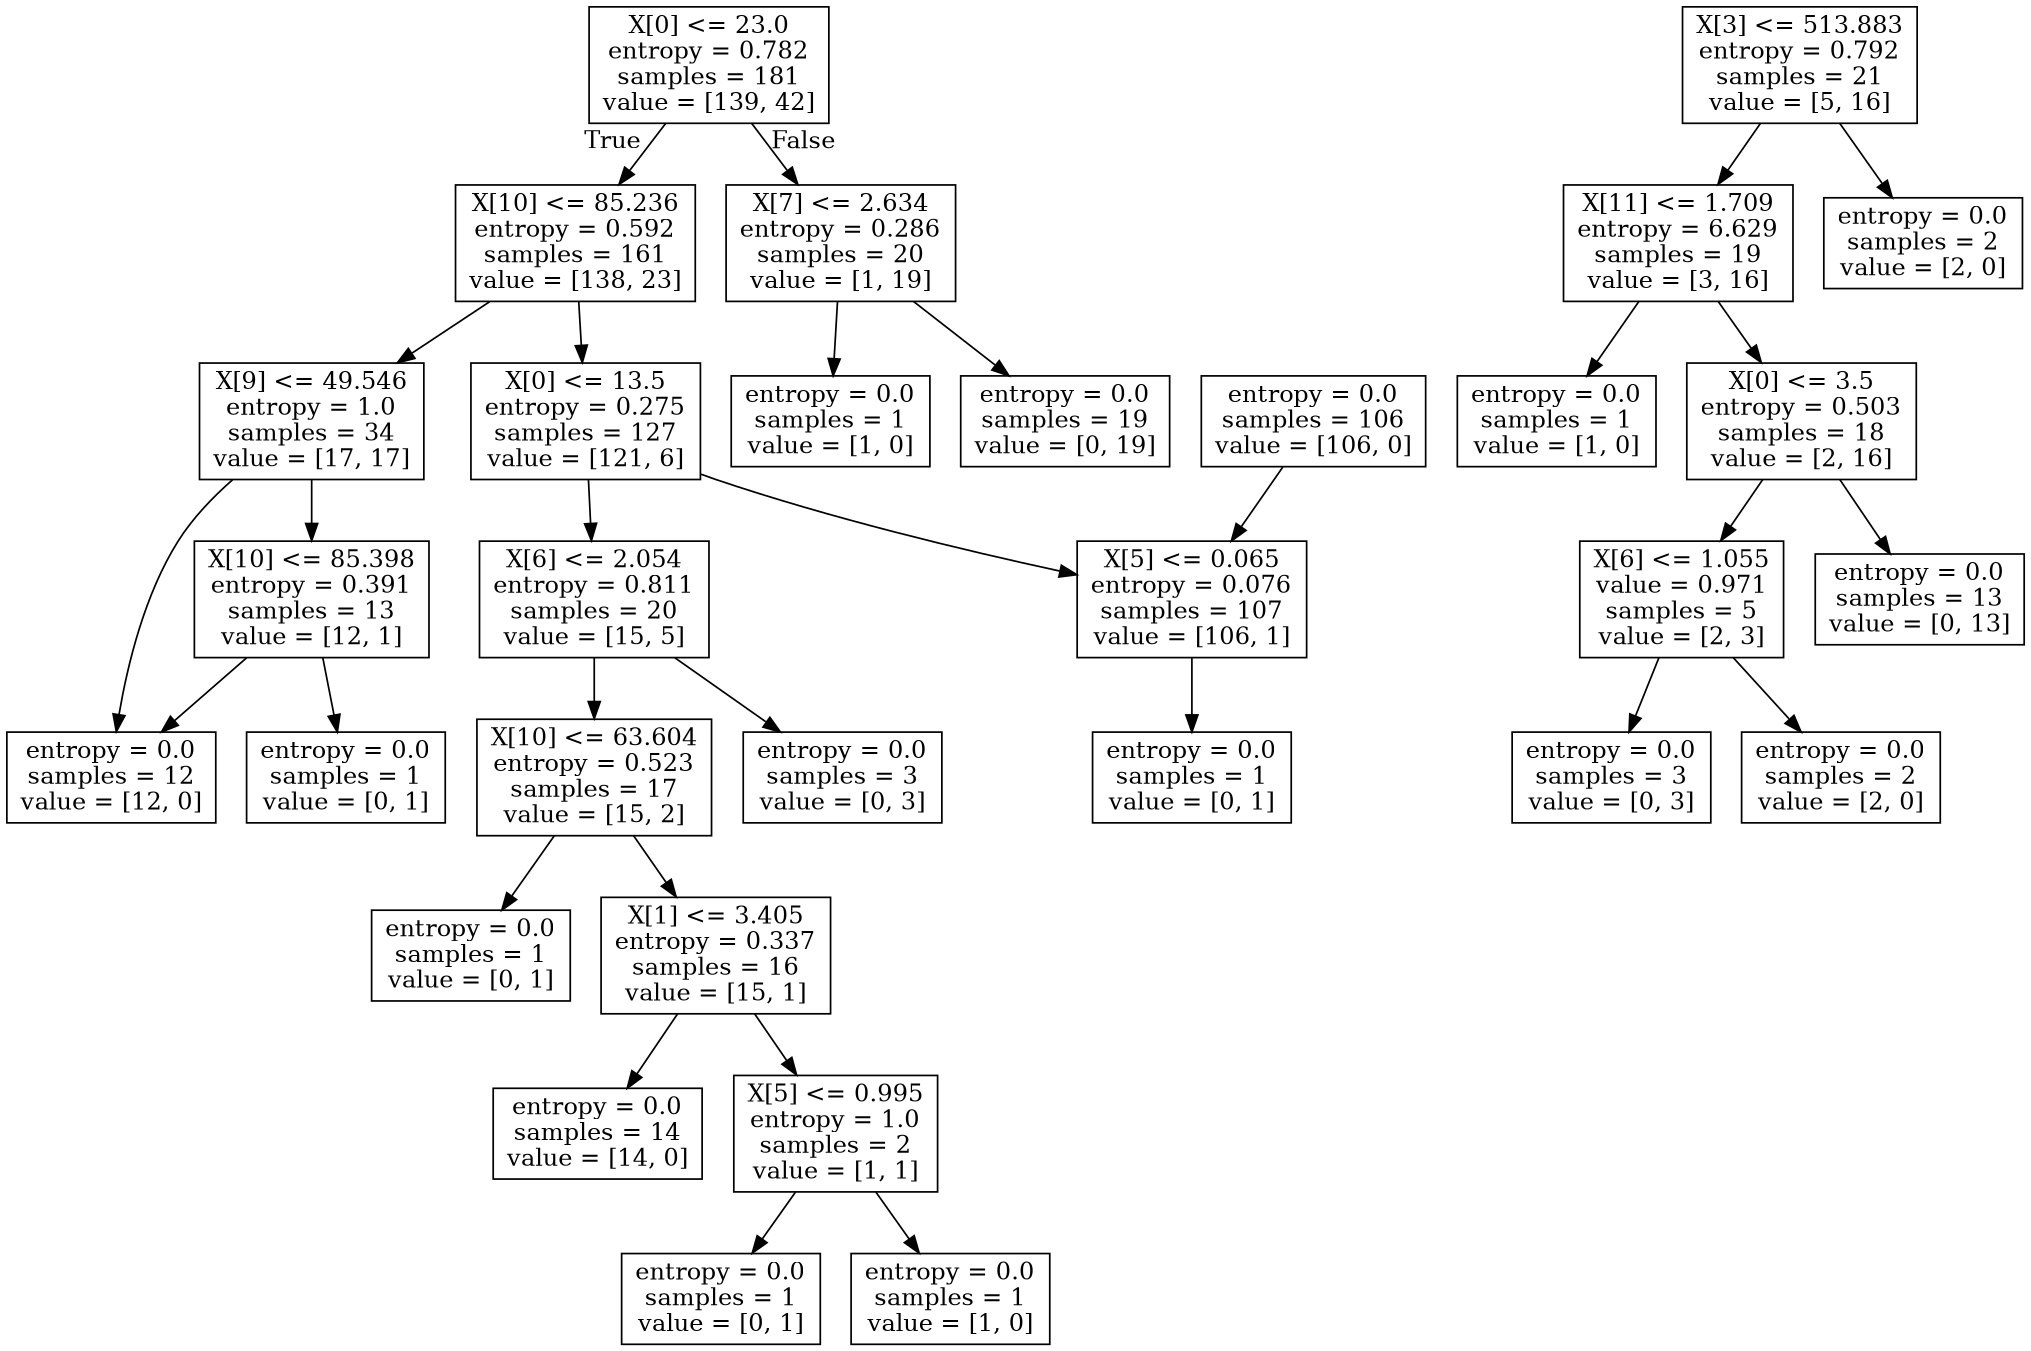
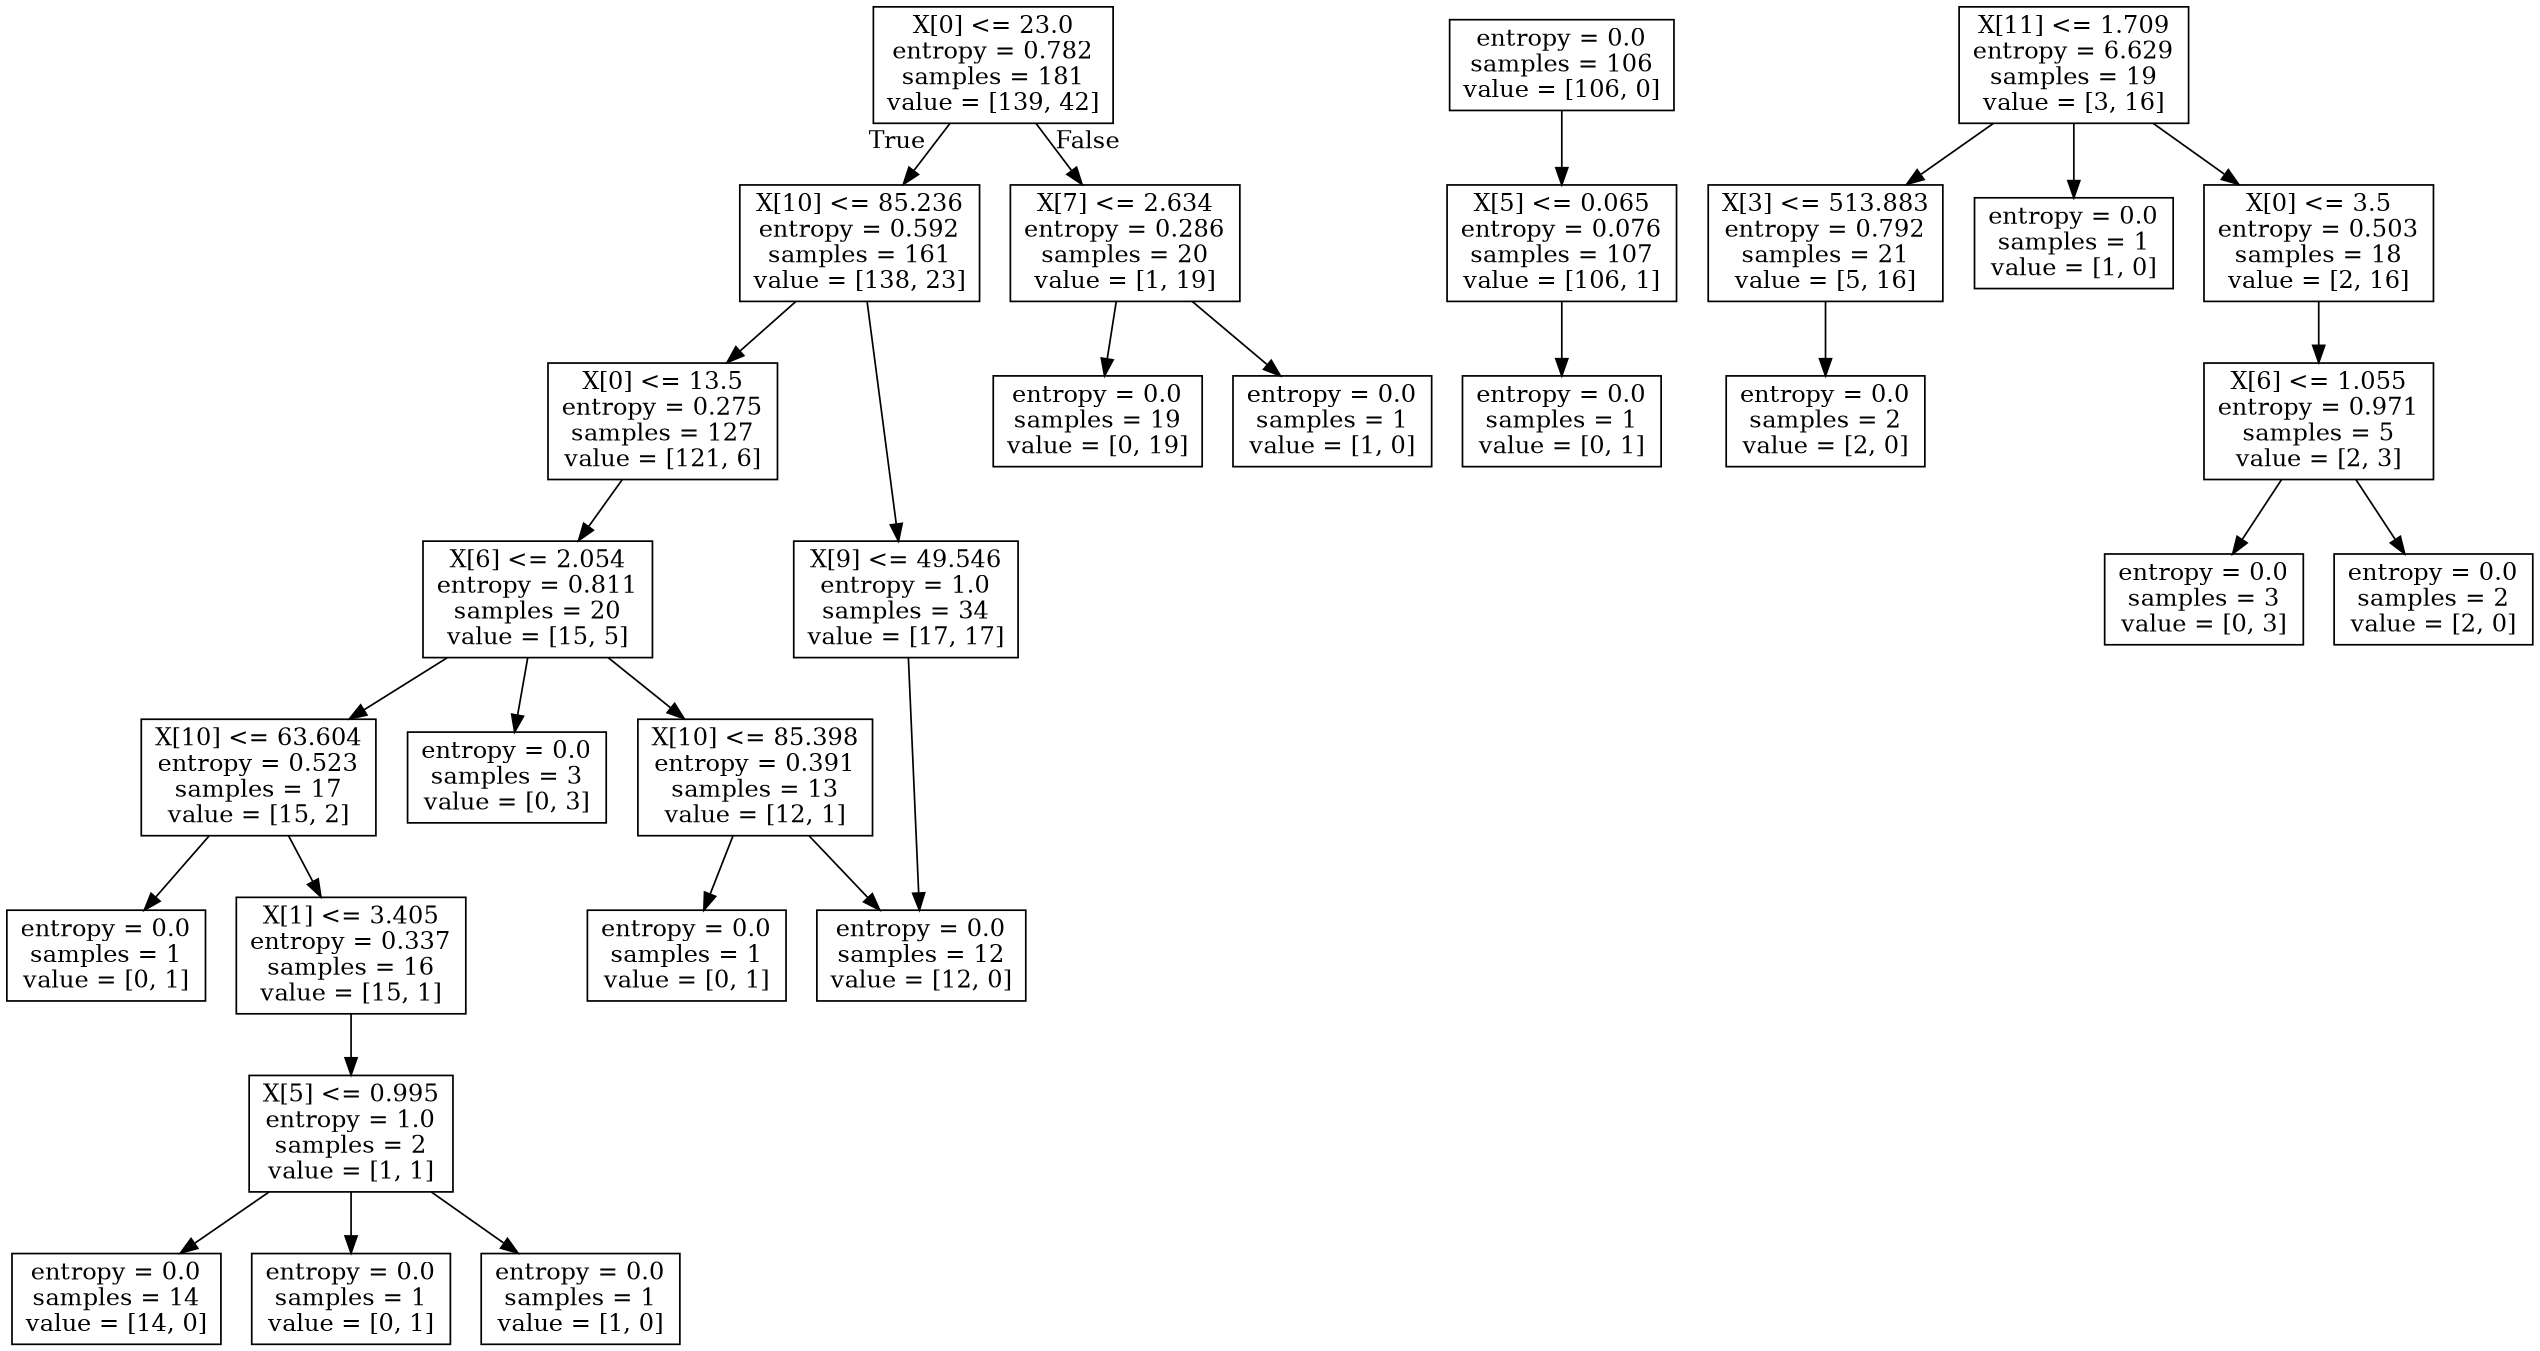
edge "X[3] <= 513.883 entropy = 0.792 samples = 21 value = [5, 16]" -> "X[11] <= 1.709 entropy = 6.629 samples = 19 value = [3, 16]": reversed
edge "X[9] <= 49.546 entropy = 1.0 samples = 34 value = [17, 17]" -> "X[10] <= 85.398 entropy = 0.391 samples = 13 value = [12, 1]": now "X[6] <= 2.054 entropy = 0.811 samples = 20 value = [15, 5]" -> "X[10] <= 85.398 entropy = 0.391 samples = 13 value = [12, 1]"
edge "X[0] <= 13.5 entropy = 0.275 samples = 127 value = [121, 6]" -> "X[5] <= 0.065 entropy = 0.076 samples = 107 value = [106, 1]": removed
node "X[6] <= 1.055 value = 0.971 samples = 5 value = [2, 3]": label "X[6] <= 1.055 value = 0.971 samples = 5 value = [2, 3]" -> "X[6] <= 1.055 entropy = 0.971 samples = 5 value = [2, 3]"
node "entropy = 0.0 samples = 13 value = [0, 13]": removed
edge "X[1] <= 3.405 entropy = 0.337 samples = 16 value = [15, 1]" -> "entropy = 0.0 samples = 14 value = [14, 0]": now "X[5] <= 0.995 entropy = 1.0 samples = 2 value = [1, 1]" -> "entropy = 0.0 samples = 14 value = [14, 0]"
